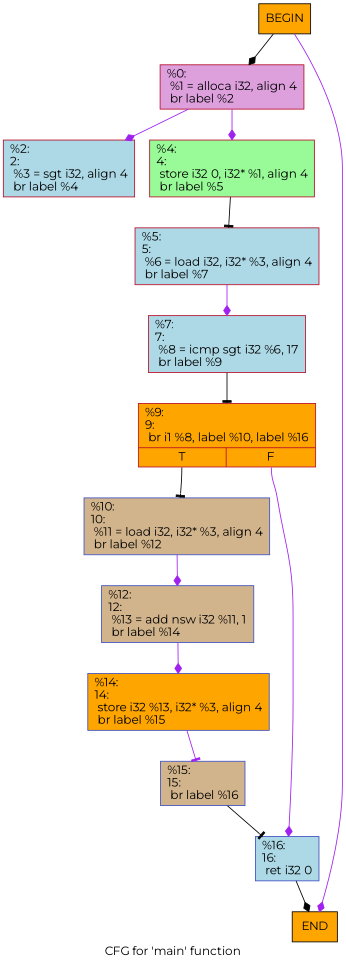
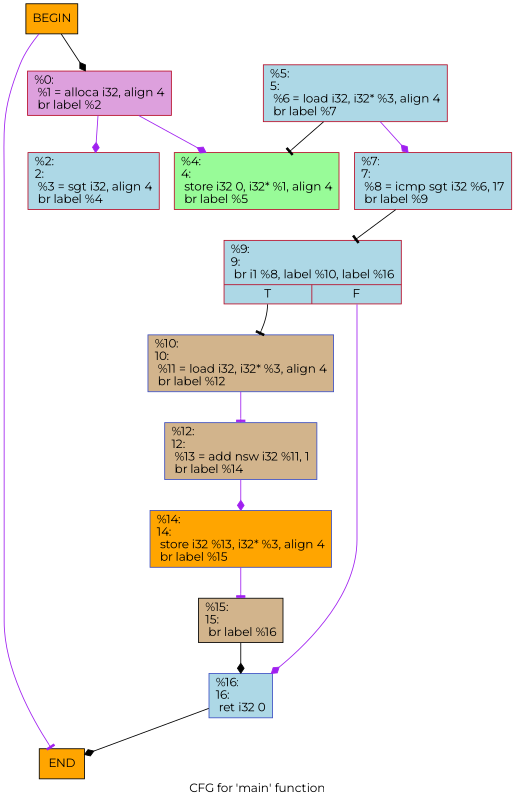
edge "%4:" -> "%5:": reversed
node "%9:": fillcolor orange -> lightblue
edge "BEGIN" -> "END": arrowhead diamond -> tee
edge "%10:" -> "%12:": arrowhead diamond -> tee
node "%15:": color #3d50c3ff -> black
edge "%15:" -> "%16:": arrowhead tee -> diamond
